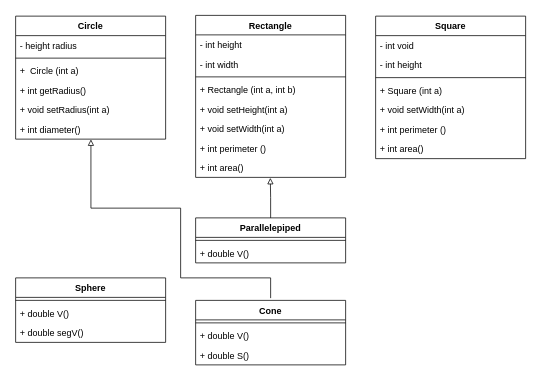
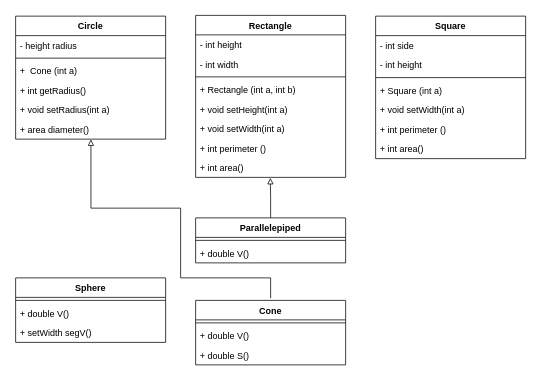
node "- int void": label "- int void" -> "- int side"
node "+ Circle (int a)": label "+ Circle (int a)" -> "+ Cone (int a)"
node "+ int diameter()": label "+ int diameter()" -> "+ area diameter()"
node "+ double segV()": label "+ double segV()" -> "+ setWidth segV()"
